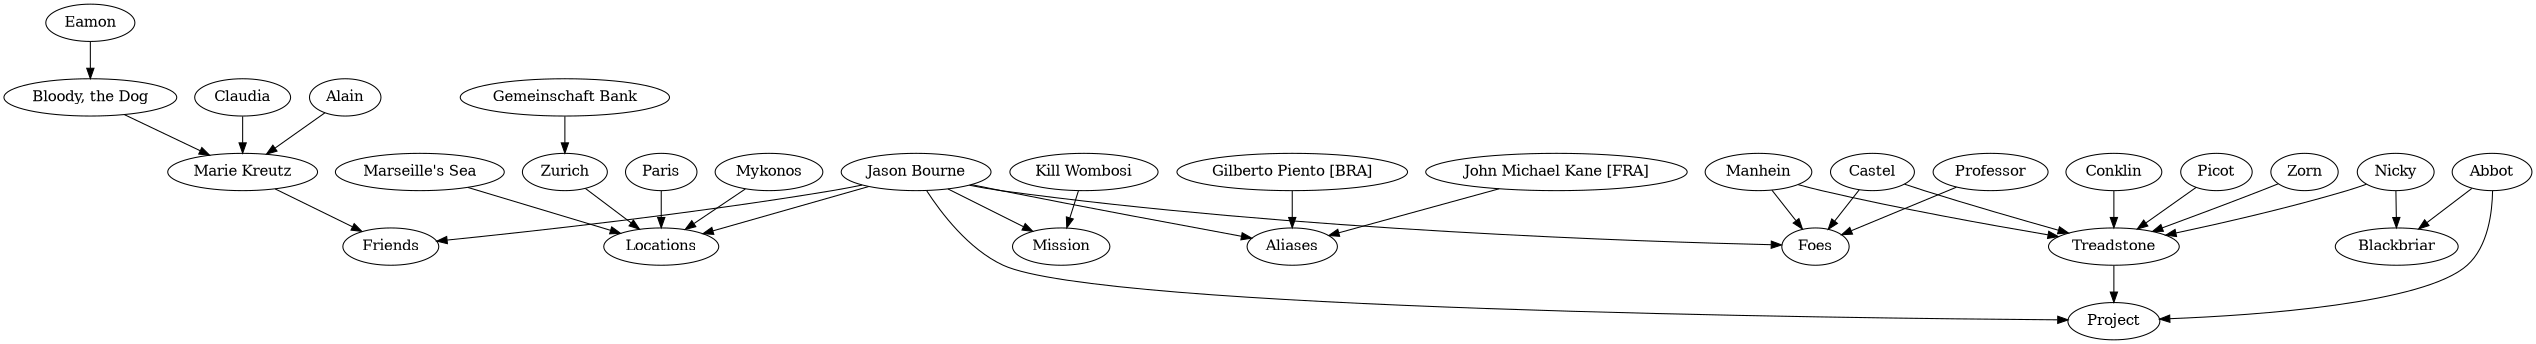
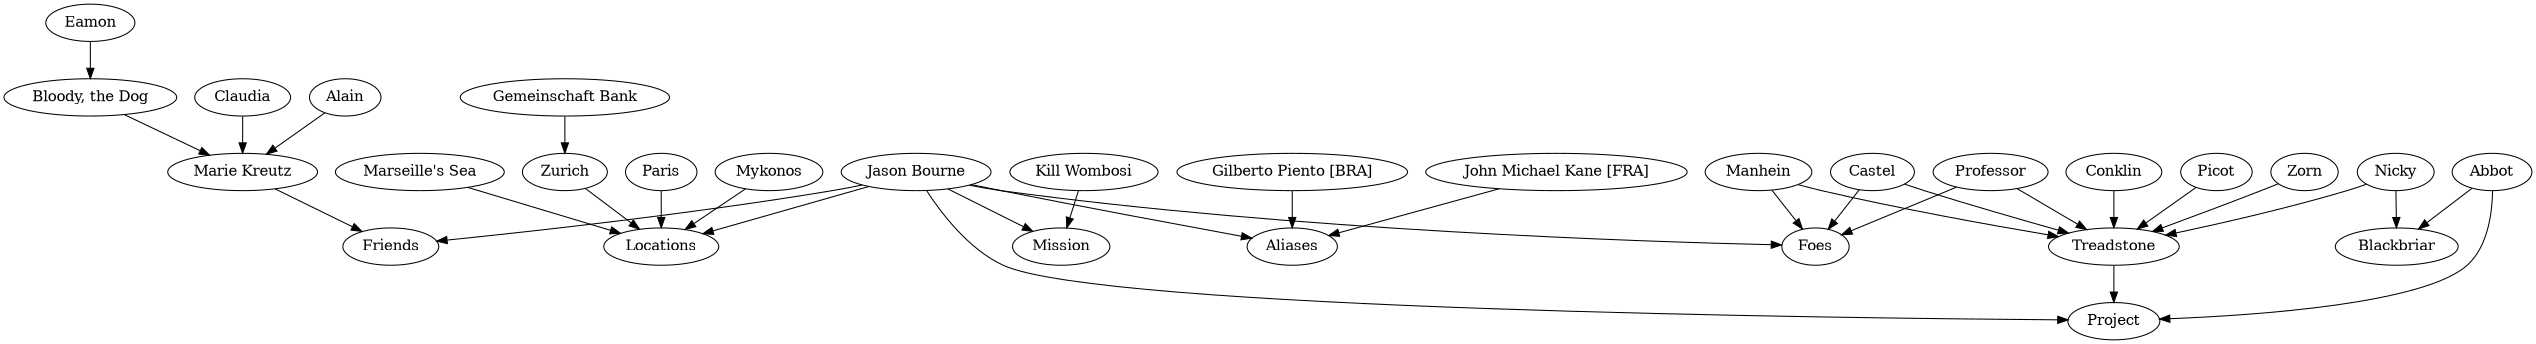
edge "Professor" -> "Treadstone": added
